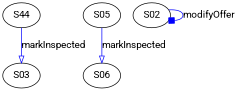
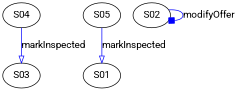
node "S44": label "S44" -> "S04"
node "S06": label "S06" -> "S01"
